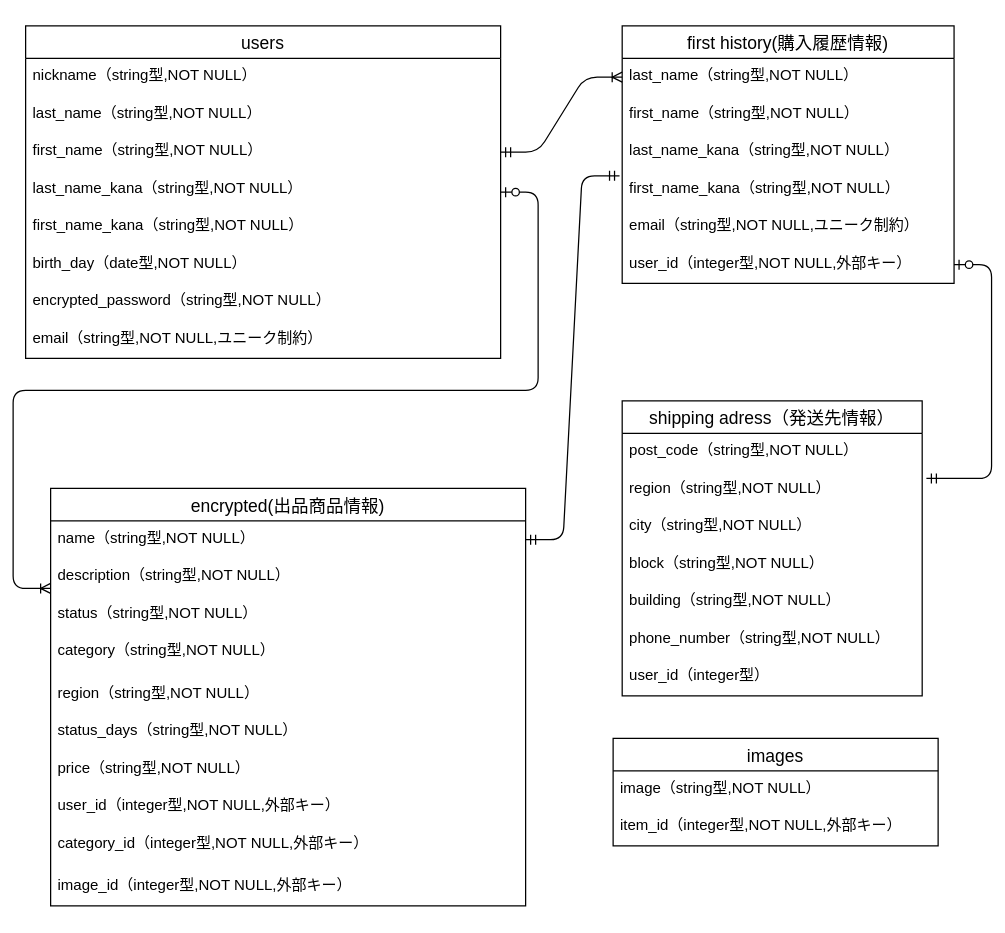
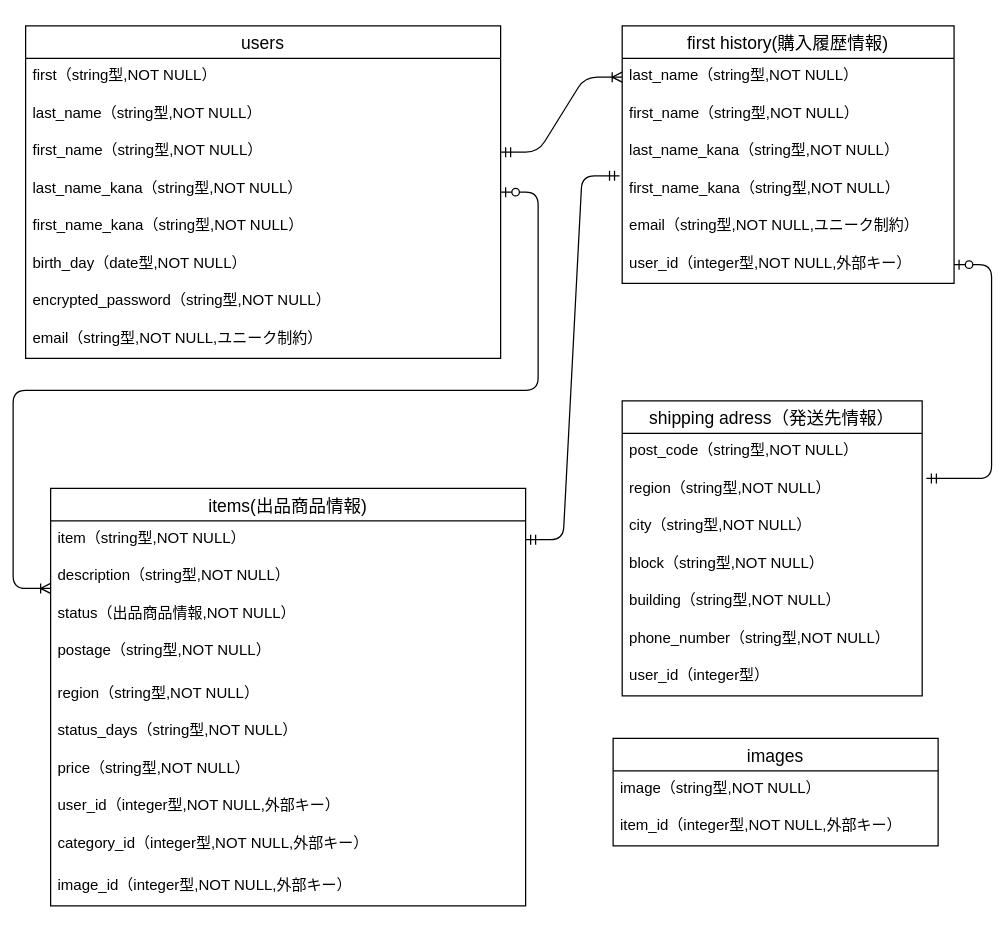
node "nickname（string型,NOT NULL）": label "nickname（string型,NOT NULL）" -> "first（string型,NOT NULL）"
node "encrypted(出品商品情報)": label "encrypted(出品商品情報)" -> "items(出品商品情報)"
node "name（string型,NOT NULL）": label "name（string型,NOT NULL）" -> "item（string型,NOT NULL）"
node "status（string型,NOT NULL）": label "status（string型,NOT NULL）" -> "status（出品商品情報,NOT NULL）"
node "category（string型,NOT NULL）": label "category（string型,NOT NULL）" -> "postage（string型,NOT NULL）"
